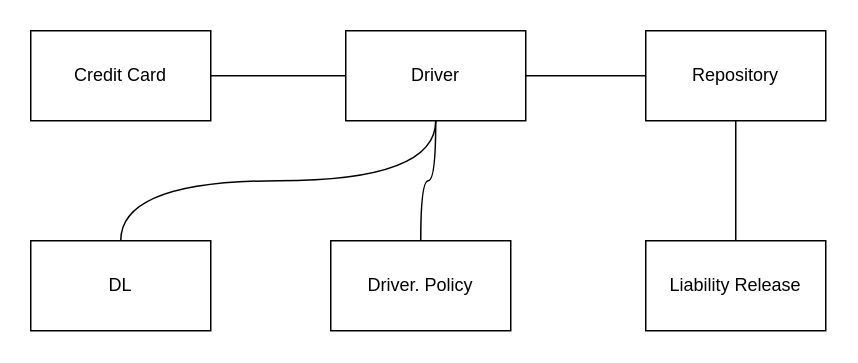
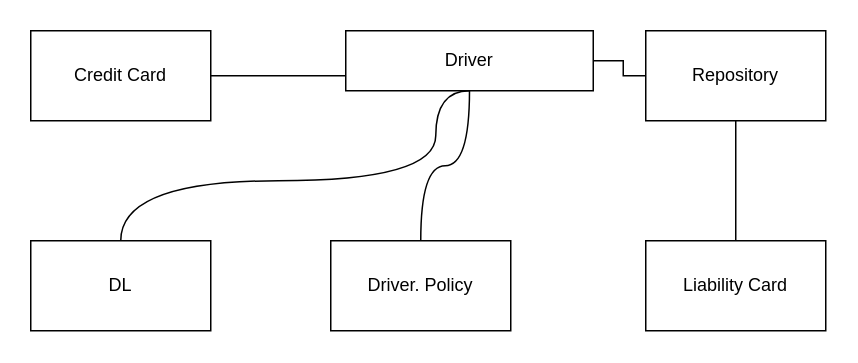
node "Driver": size 180x90 -> 248x60
node "Liability Release": label "Liability Release" -> "Liability Card"
